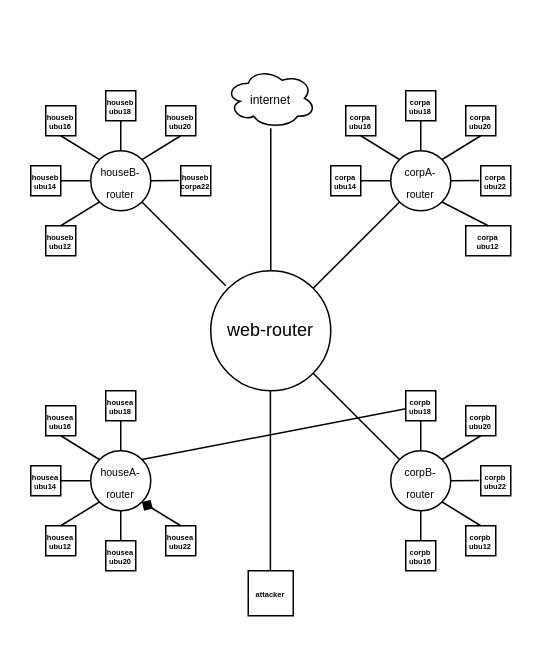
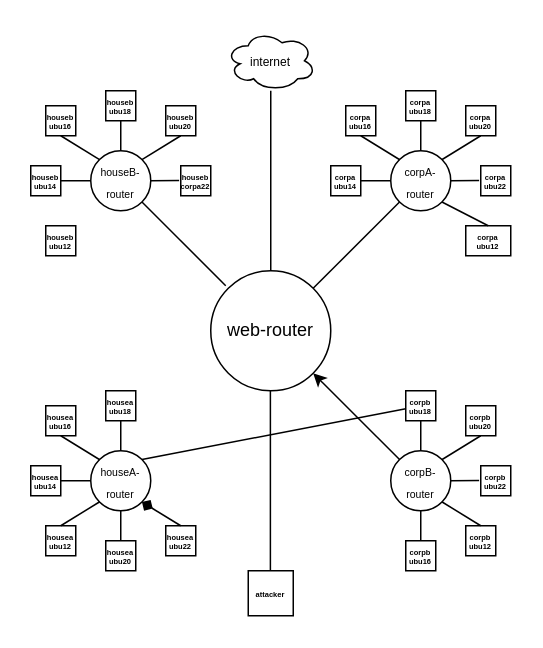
node "internet": moved (271, 98) -> (271, 61)
edge "houseB-router" -- "houseb ubu12": removed
edge "web-router" -- "corpB-router": arrowhead none -> classic
